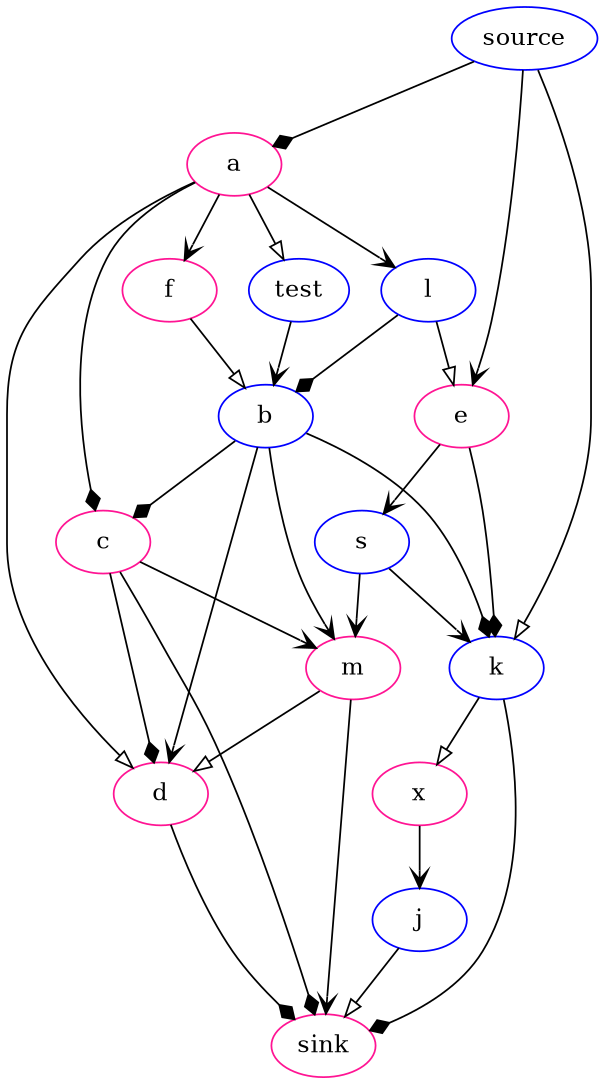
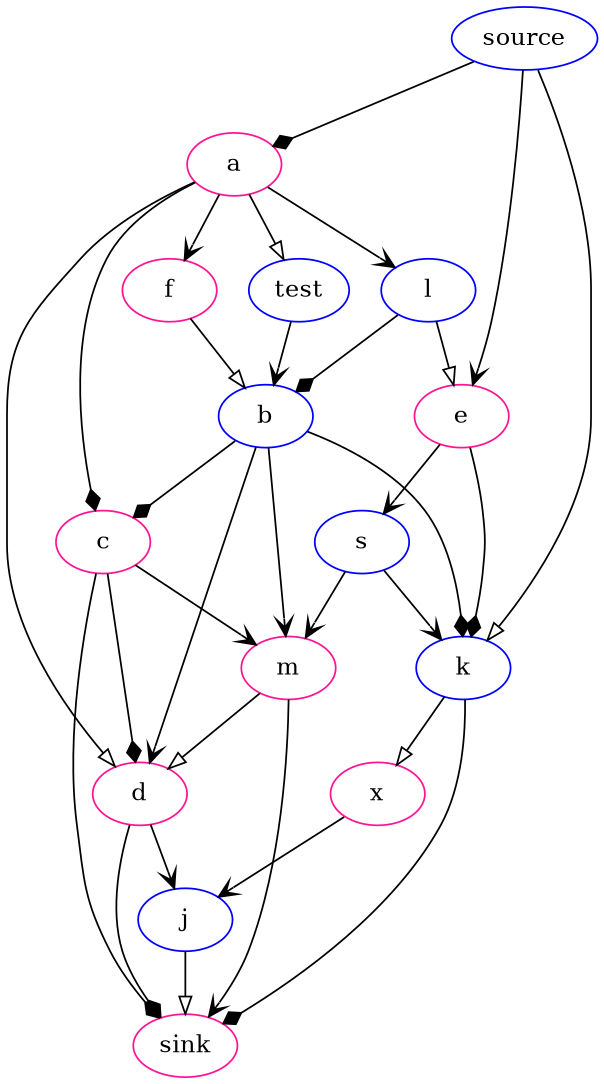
edge "d" -> "j": added
